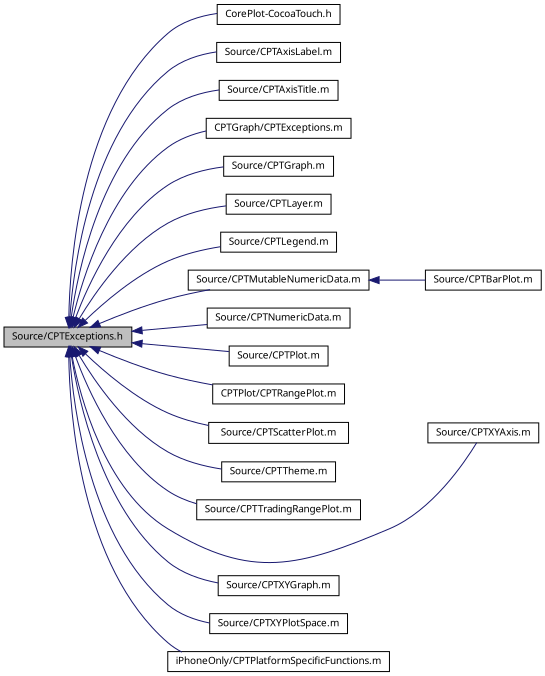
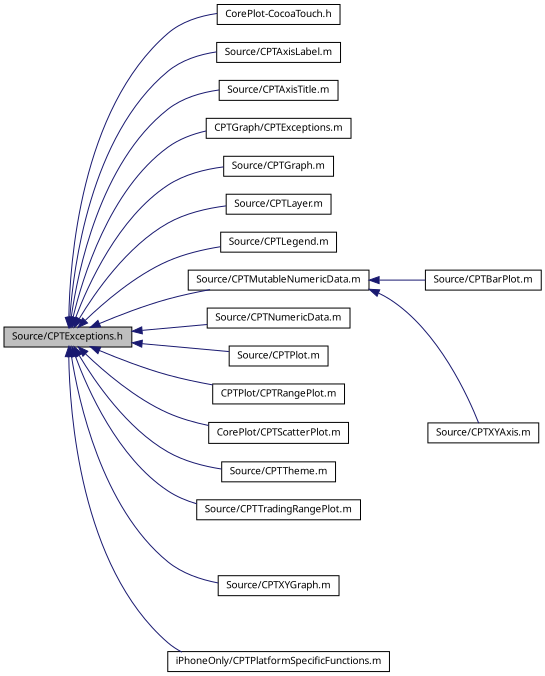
node "Source/CPTScatterPlot.m": label "Source/CPTScatterPlot.m" -> "CorePlot/CPTScatterPlot.m"
edge "Source/CPTXYAxis.m" -> "Source/CPTExceptions.h": now "Source/CPTXYAxis.m" -> "Source/CPTMutableNumericData.m"
node "Source/CPTXYPlotSpace.m": removed
